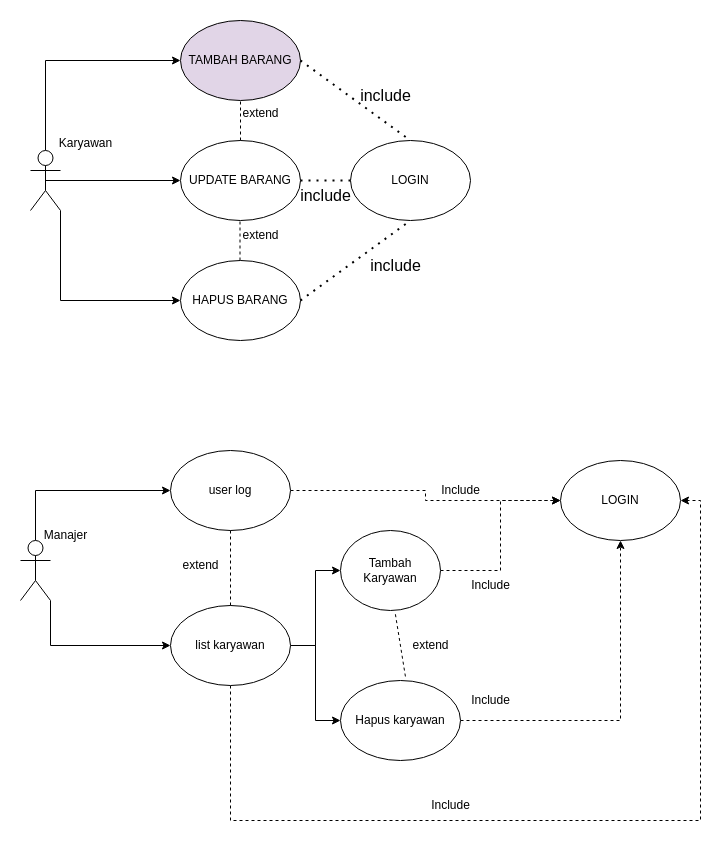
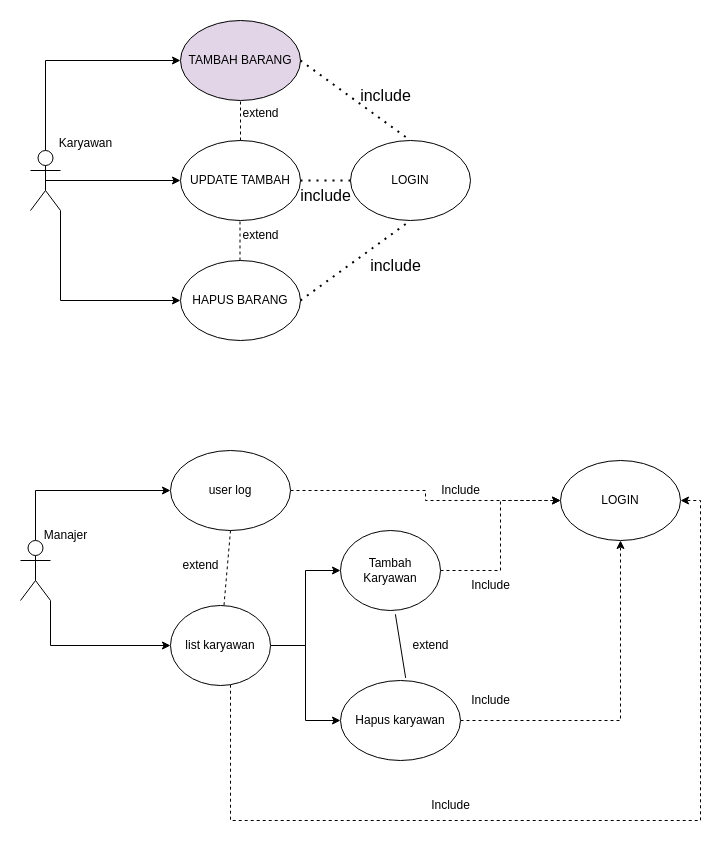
node "UPDATE BARANG": label "UPDATE BARANG" -> "UPDATE TAMBAH"
node "list karyawan": size 120x80 -> 100x80
edge "Tambah Karyawan" -- "Hapus karyawan": style dashed -> solid
